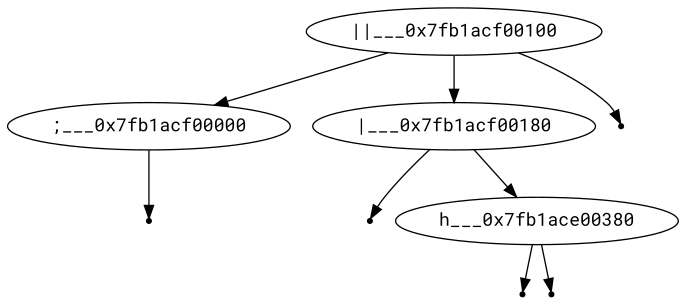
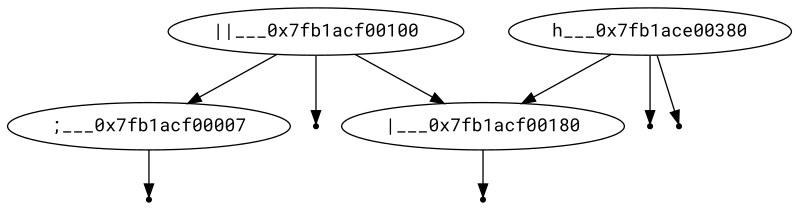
node ";___0x7fb1acf00000": label ";___0x7fb1acf00000" -> ";___0x7fb1acf00007"
edge "|___0x7fb1acf00180" -> "h___0x7fb1ace00380": reversed
